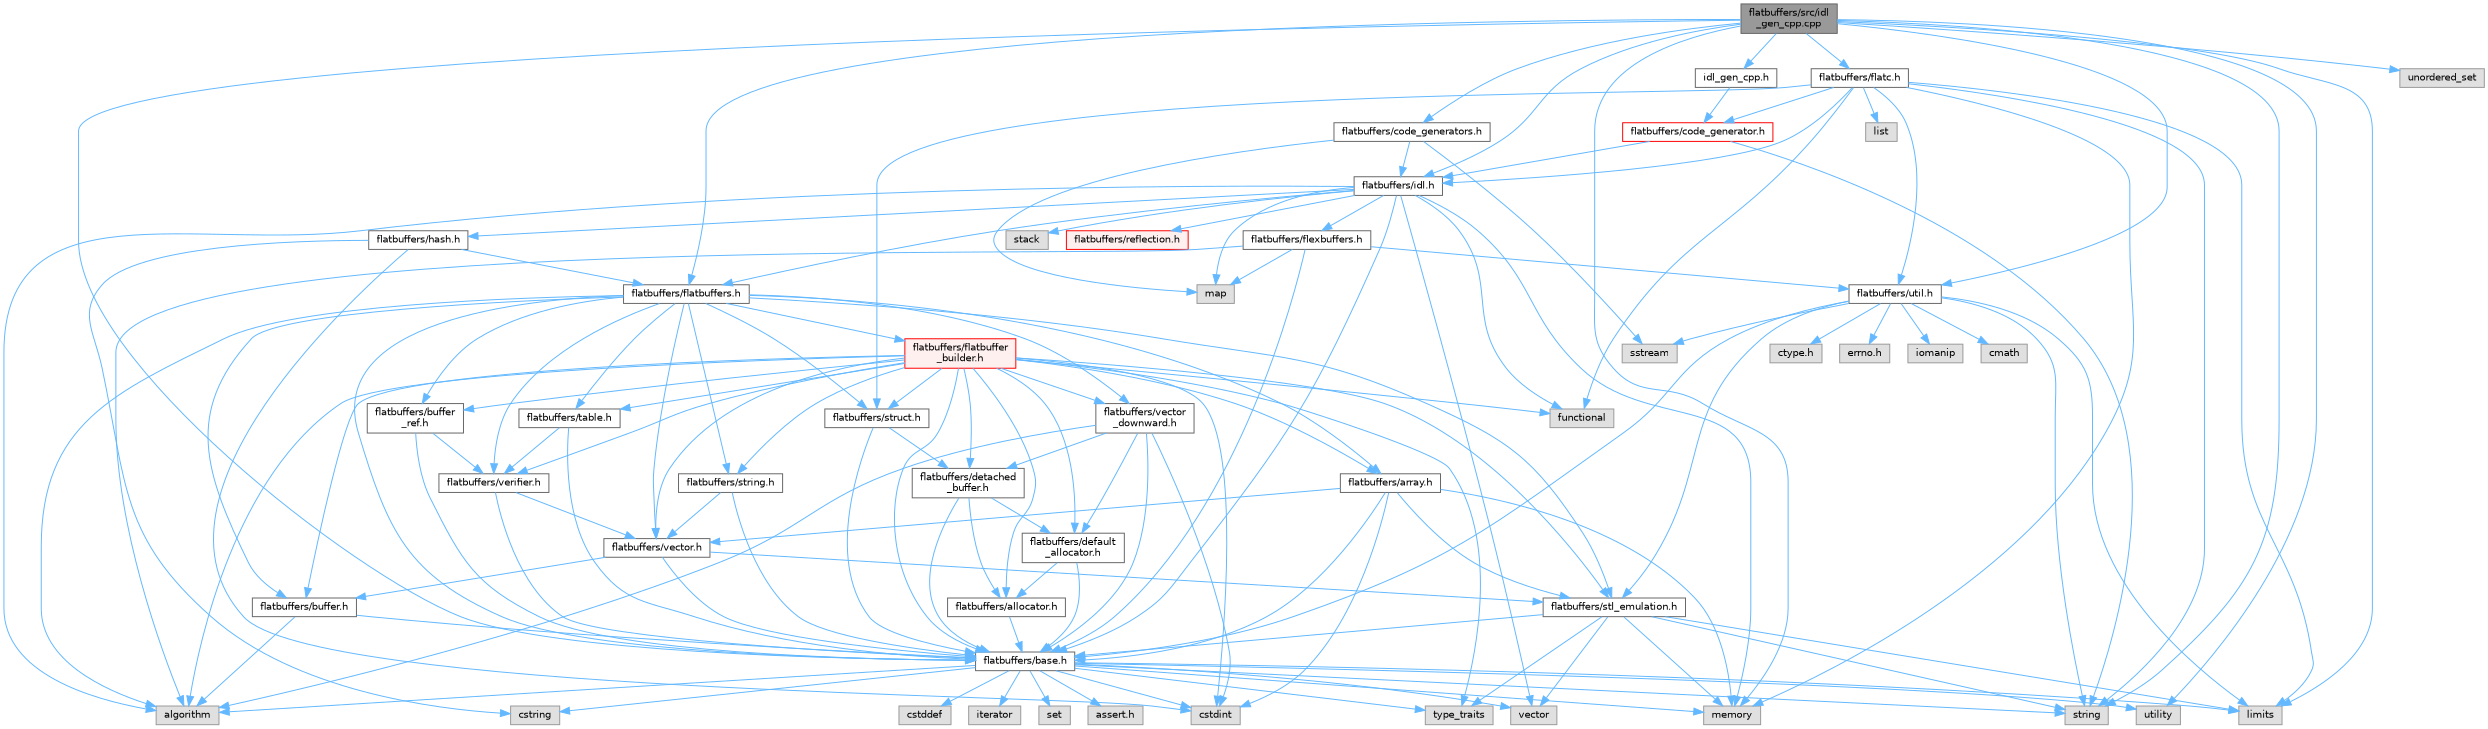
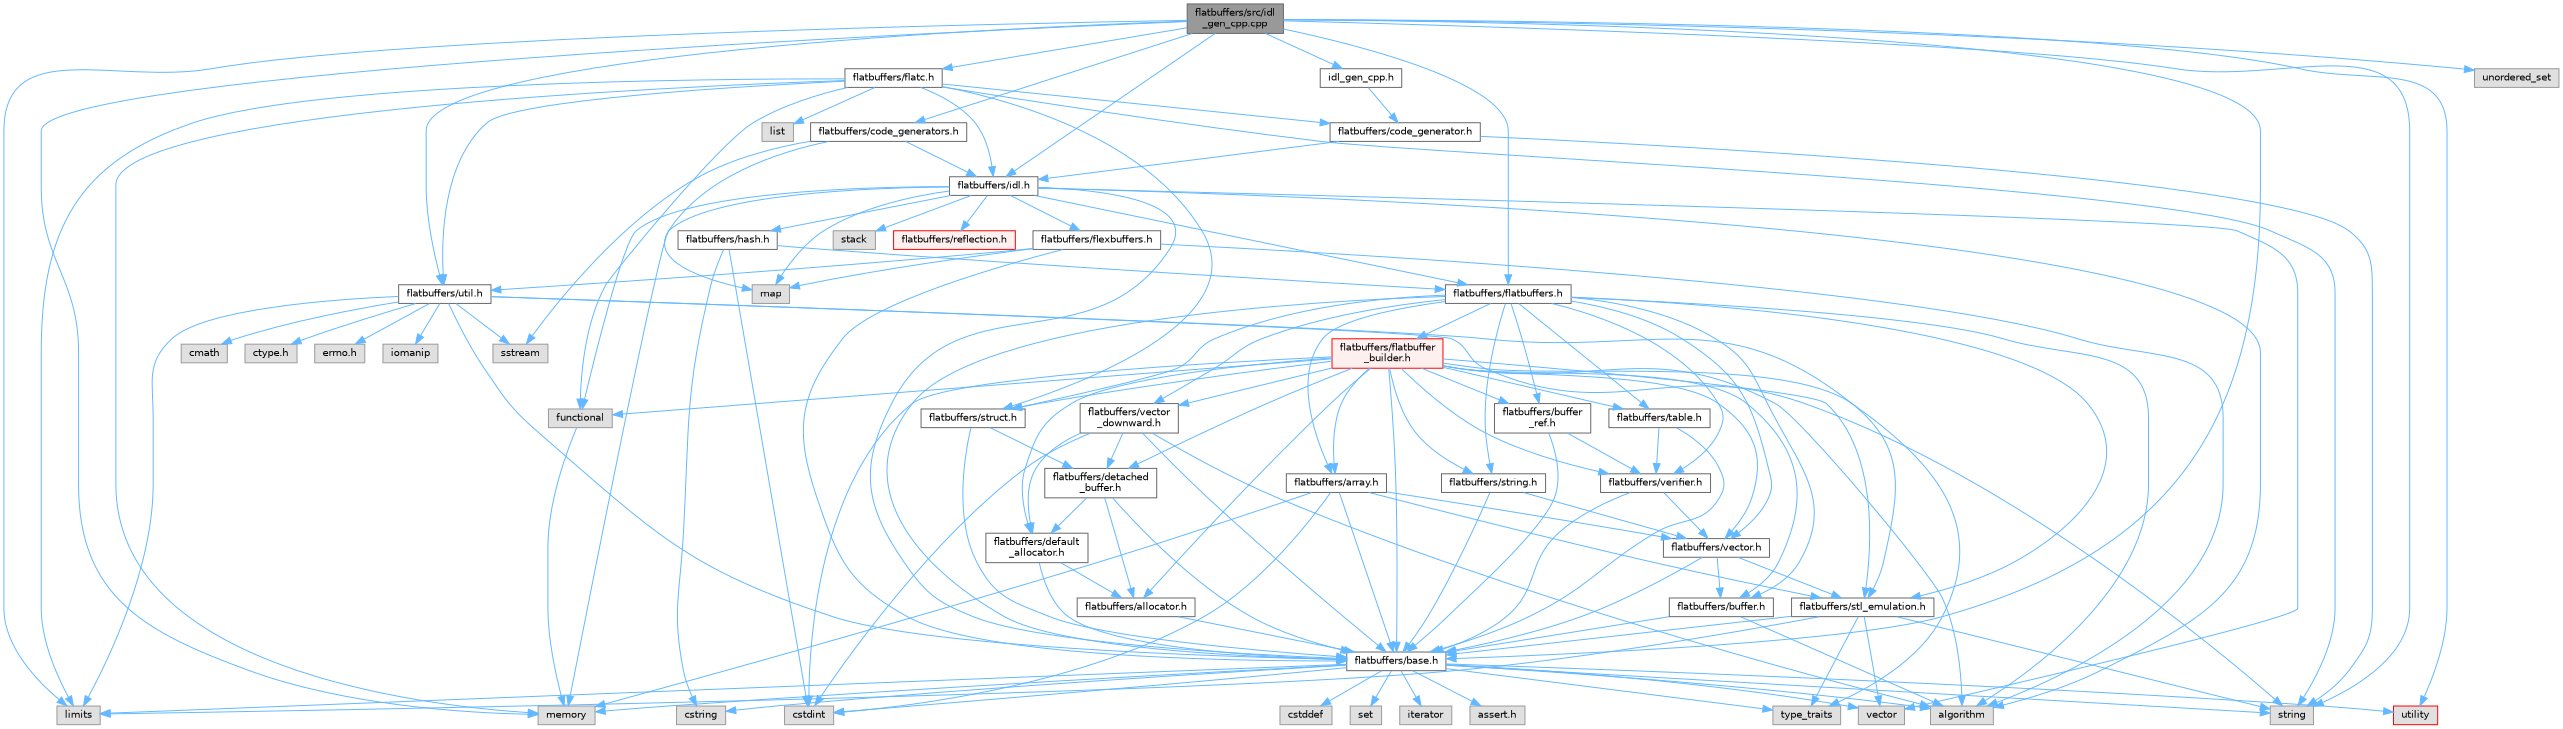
node "flatbuffers/code_generator.h": color red -> grey40
edge "flatbuffers/stl_emulation.h" -> "memory": now "functional" -> "memory"
node "utility": color grey60 -> red
